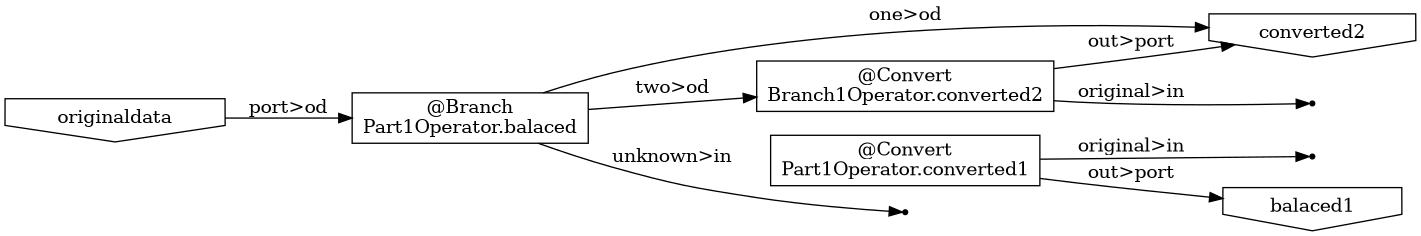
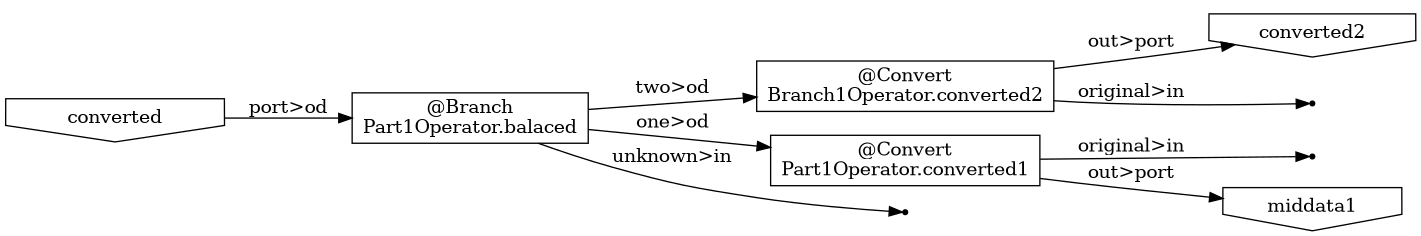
edge "@Branch Part1Operator.balaced" -> "converted2": now "@Branch Part1Operator.balaced" -> "@Convert Part1Operator.converted1"
node "originaldata": label "originaldata" -> "converted"
node "balaced1": label "balaced1" -> "middata1"
